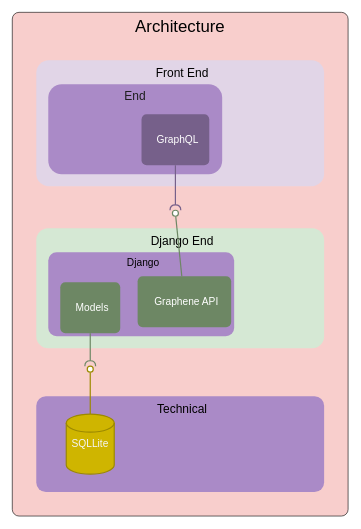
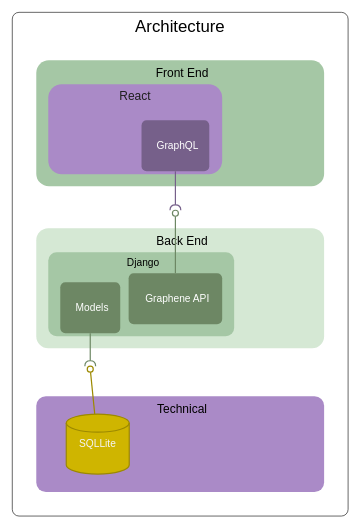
node "Architecture": fillcolor #f8cecc -> #ffffff
node "Front End": fillcolor #e1d5e7 -> #a5c7a5
node "End": label "End" -> "React"
node "GraphQL": moved (176, 140) -> (176, 146)
node "Django End": label "Django End" -> "Back End"
node "Django": fillcolor #aa8ac7 -> #a5c7a5
node "Graphene API": moved (185, 302) -> (176, 299)
node "SQLLite": size 48x60 -> 63x60
